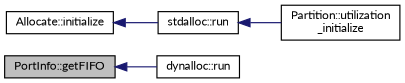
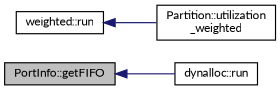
node "Allocate::initialize": removed
node "stdalloc::run": label "stdalloc::run" -> "weighted::run"
node "Partition::utilization _initialize": label "Partition::utilization _initialize" -> "Partition::utilization _weighted"
